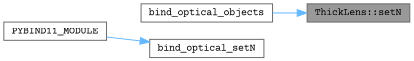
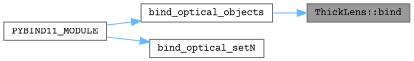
node "ThickLens::setN": label "ThickLens::setN" -> "ThickLens::bind"
edge "PYBIND11_MODULE" -> "bind_optical_objects": added
